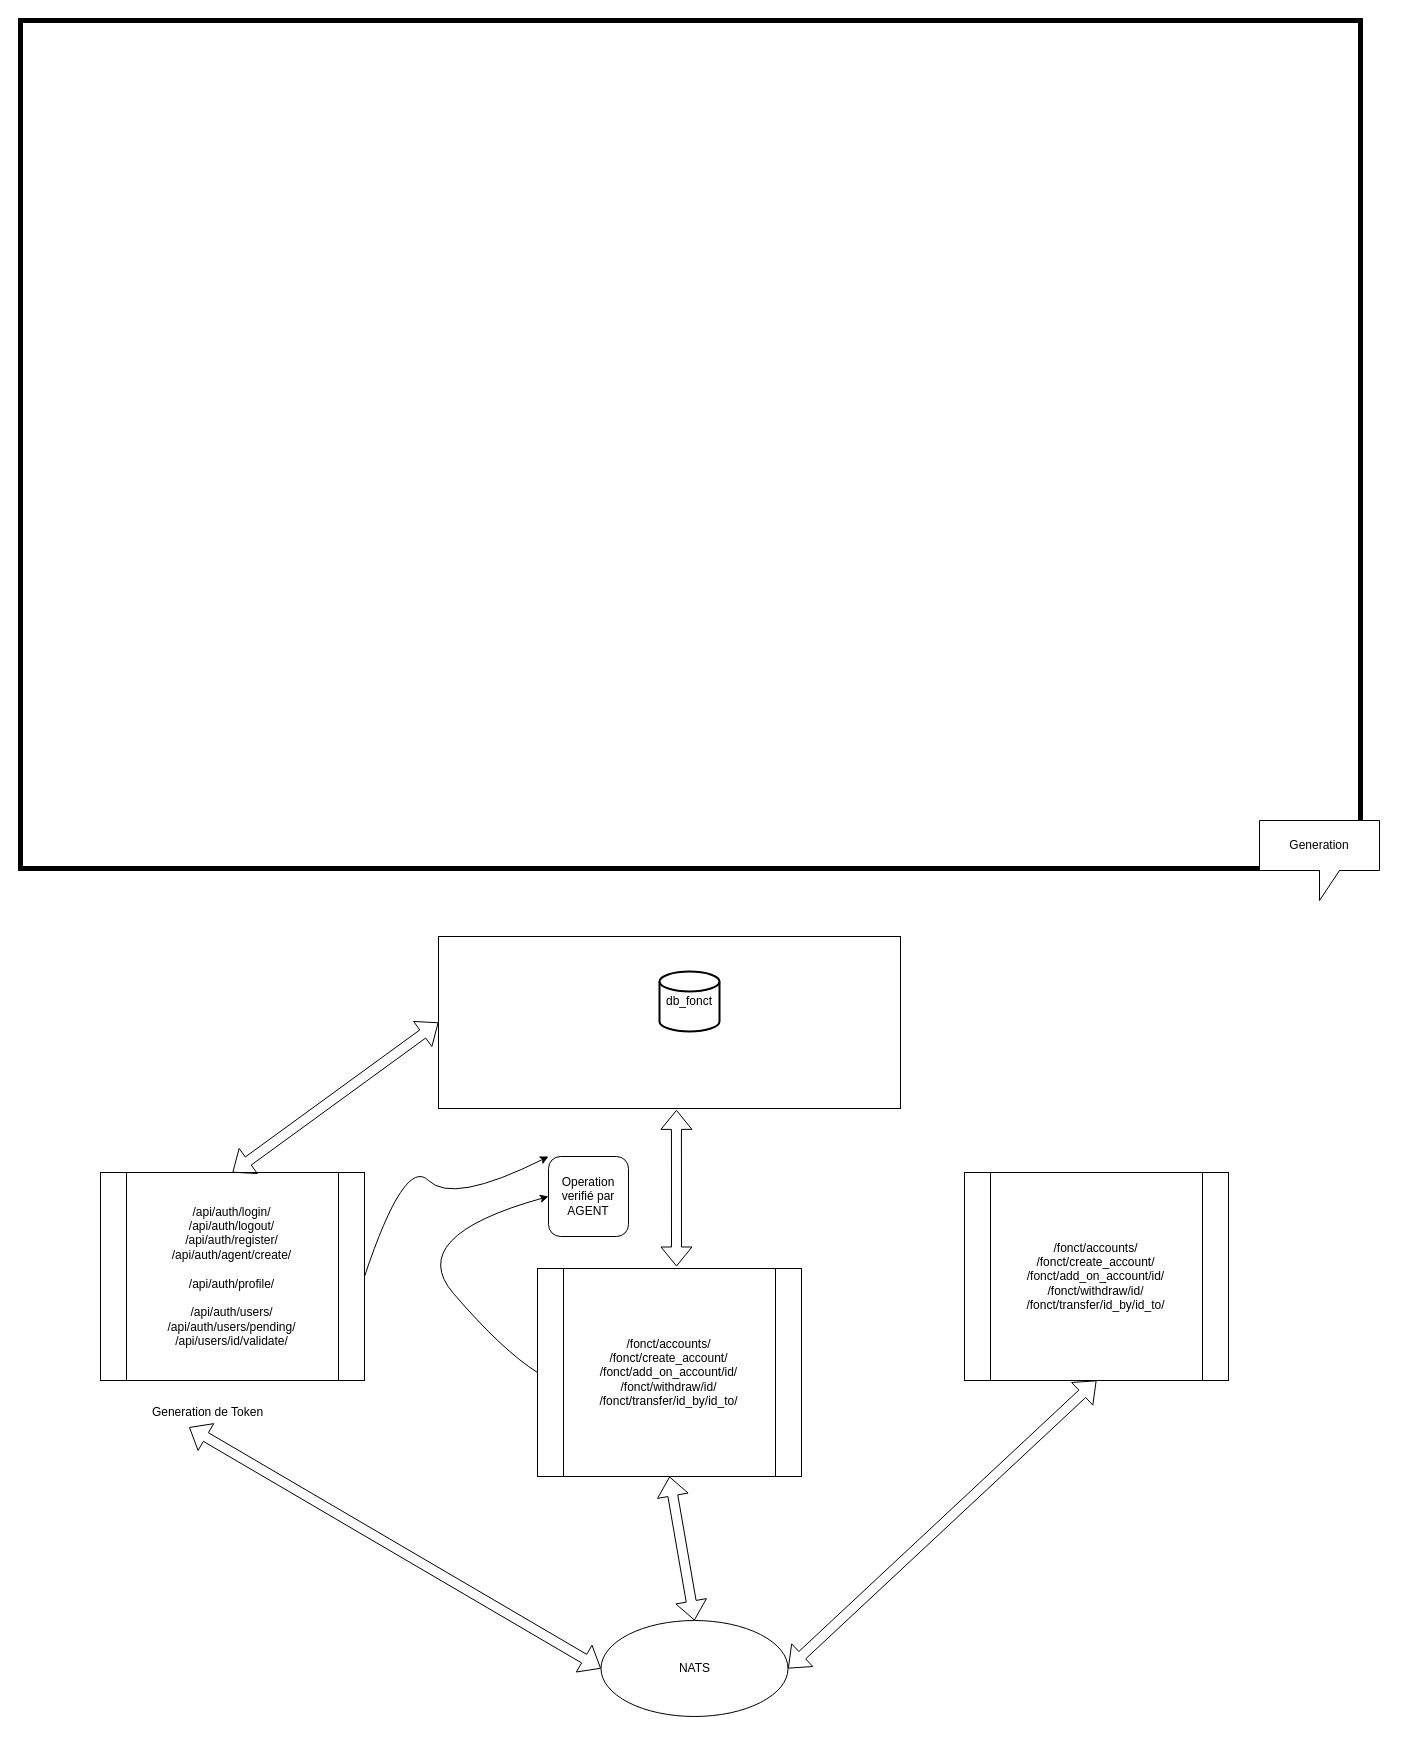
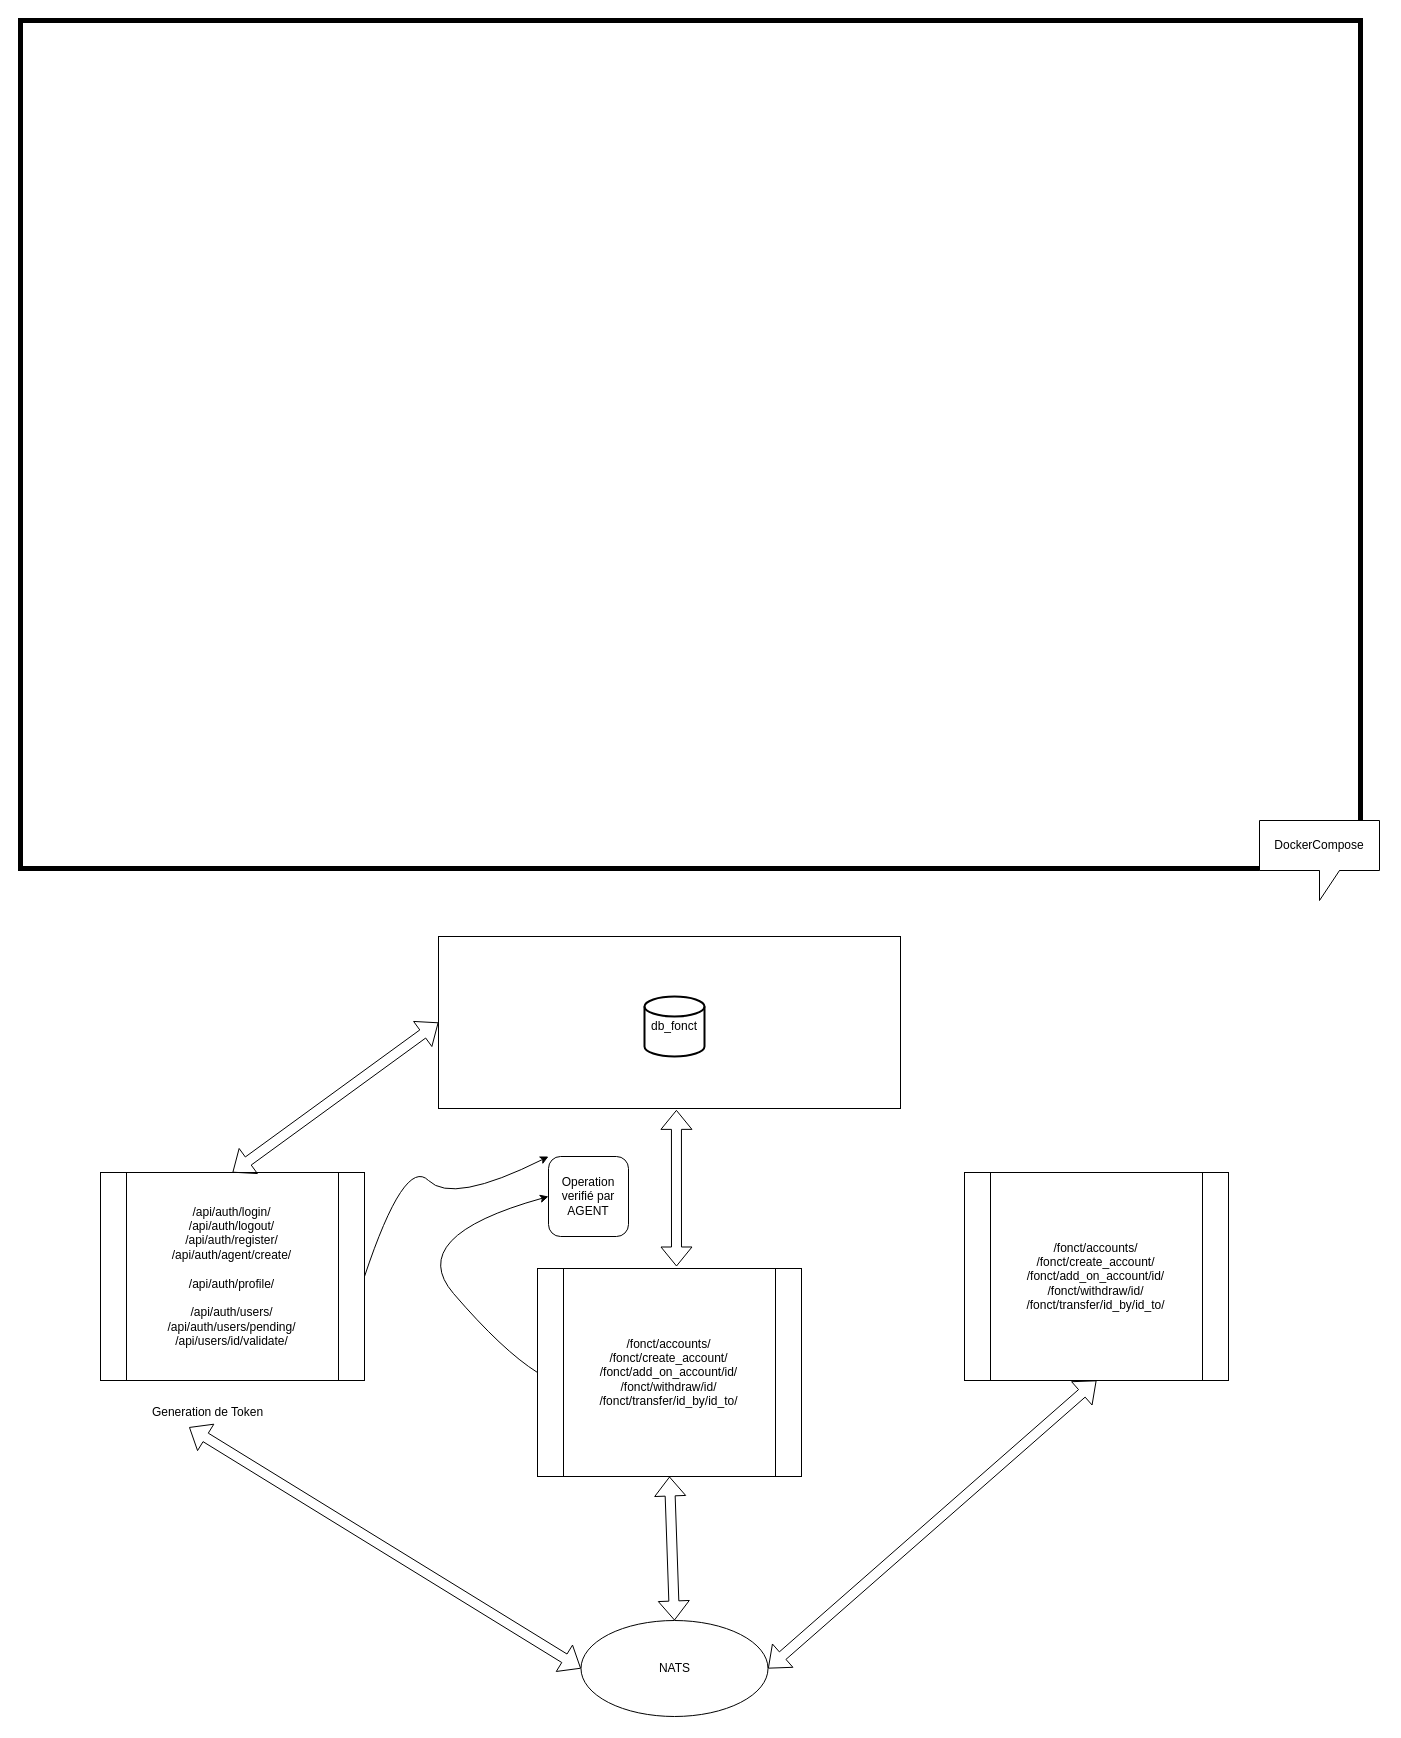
node "Generation": label "Generation" -> "DockerCompose"
node "db_fonct": moved (690, 1002) -> (675, 1027)
node "NATS": moved (695, 1669) -> (675, 1669)
